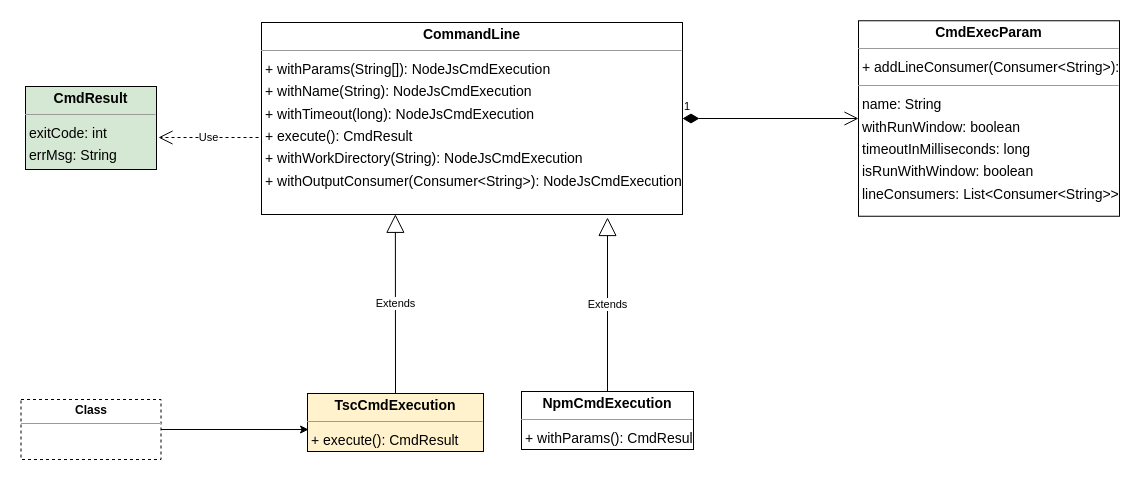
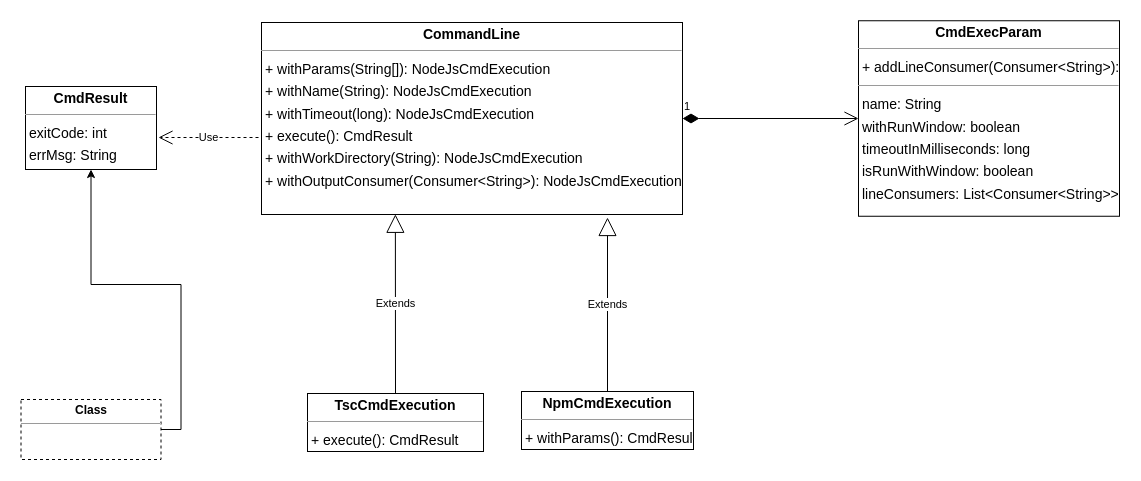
node "CmdResult exitCode: int errMsg: String": fillcolor #d5e8d4 -> #ffffff
node "TscCmdExecution + execute(): CmdResult": fillcolor #fff2cc -> #ffffff
edge "Class" -> "TscCmdExecution + execute(): CmdResult": now "Class" -> "CmdResult exitCode: int errMsg: String"
